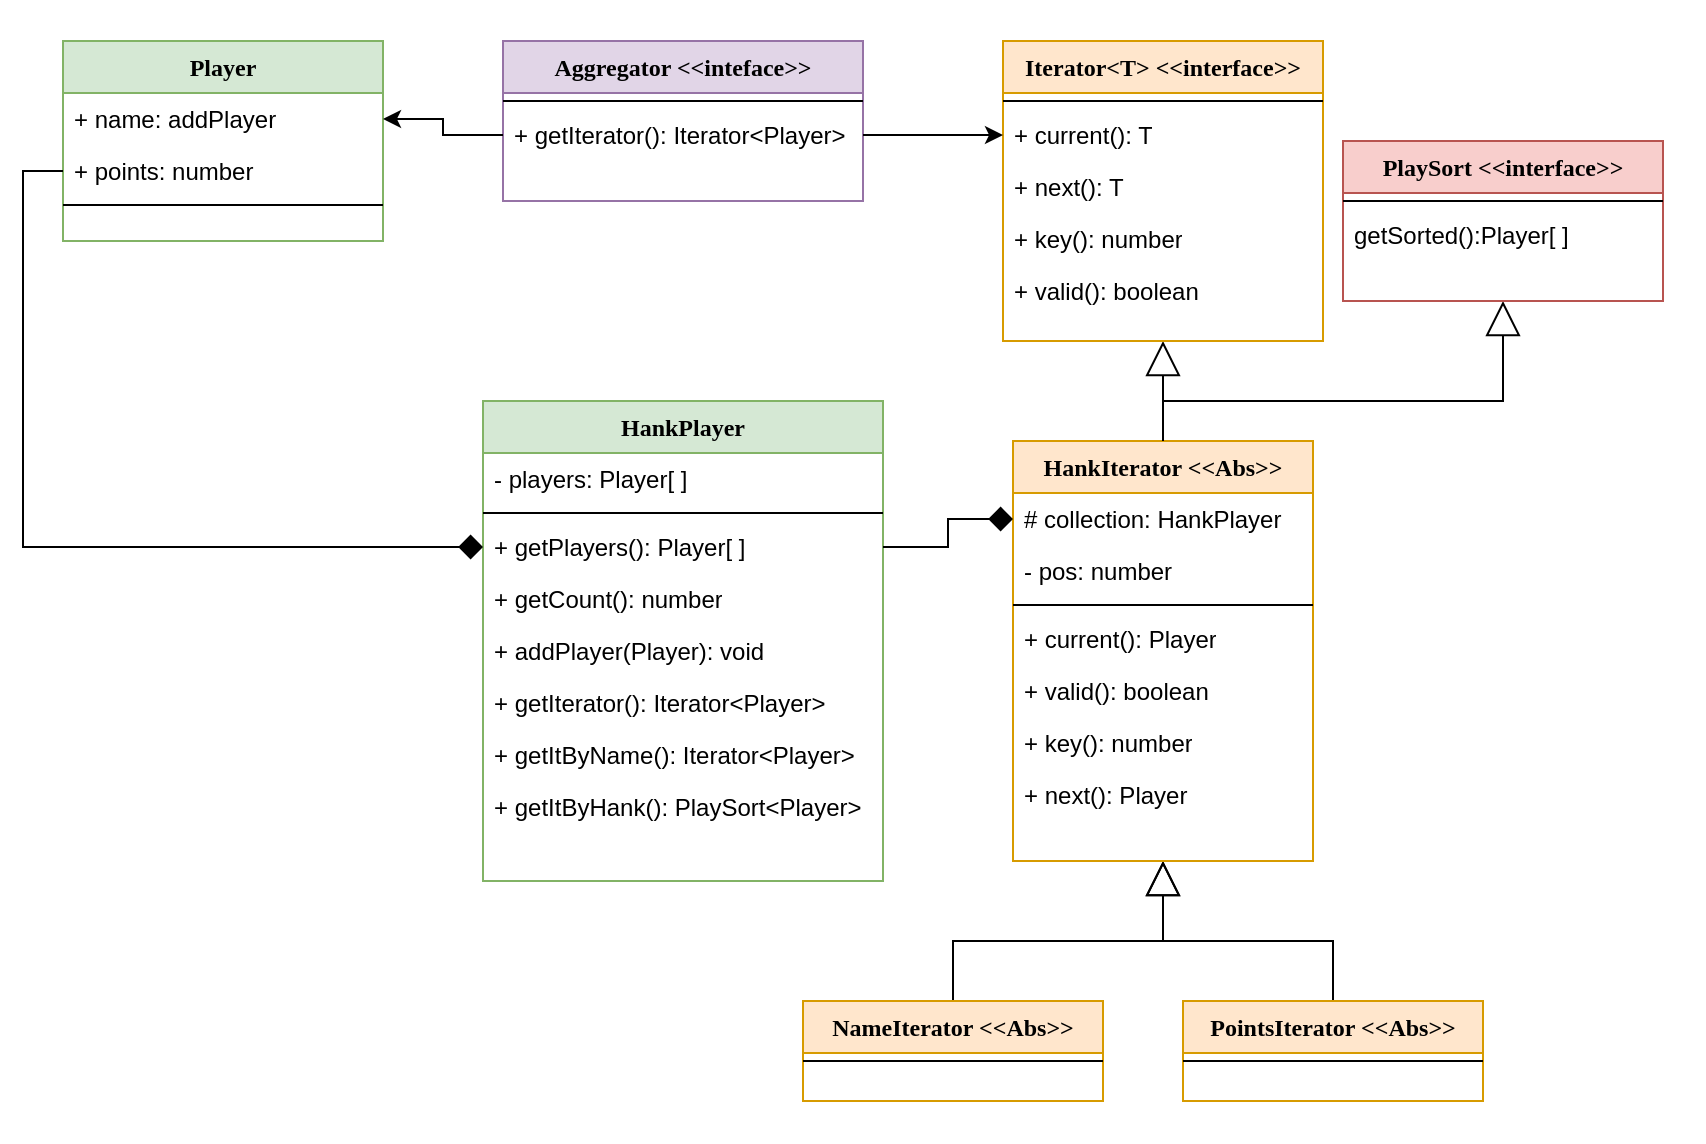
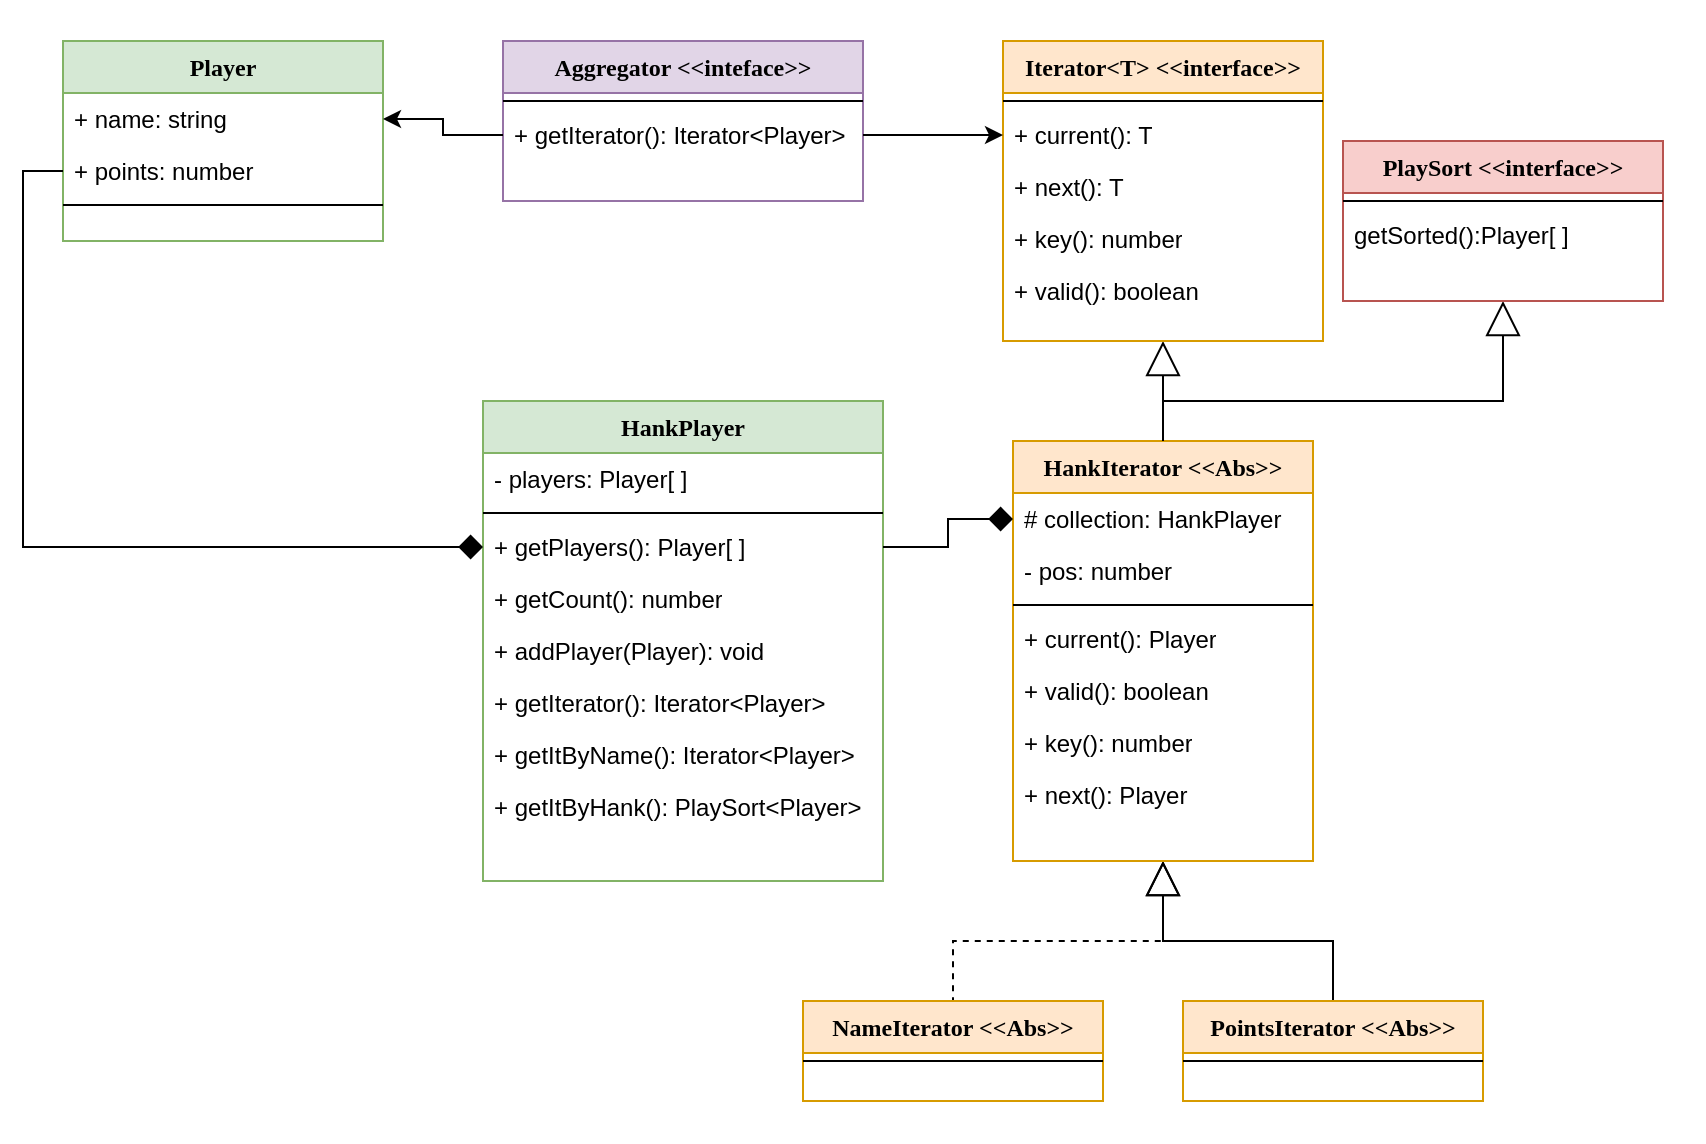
node "+ name: addPlayer": label "+ name: addPlayer" -> "+ name: string"
edge "NameIterator <<Abs>>" -> "HankIterator <<Abs>>": style solid -> dashed
